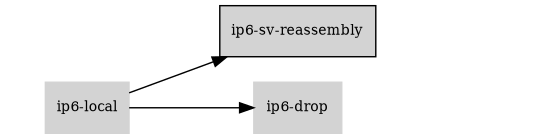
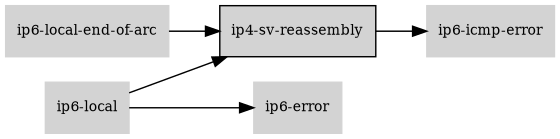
node "ip6-local-end-of-arc": added
node "ip6-sv-reassembly": label "ip6-sv-reassembly" -> "ip4-sv-reassembly"
node "ip6-icmp-error": added
node "ip6-drop": label "ip6-drop" -> "ip6-error"
